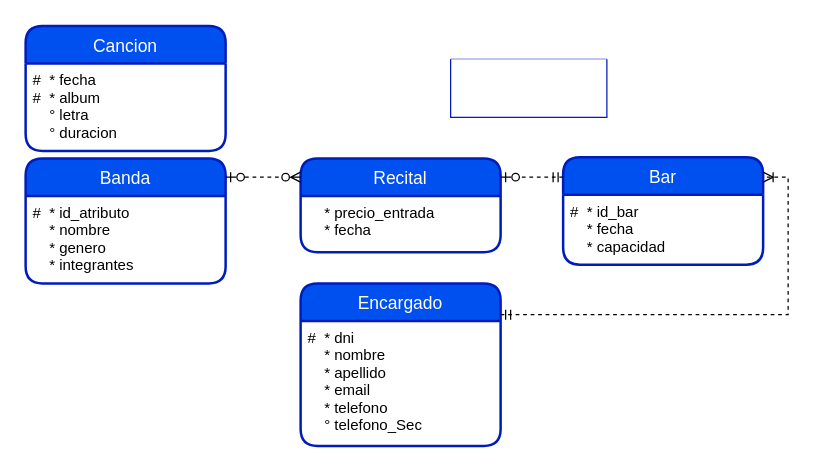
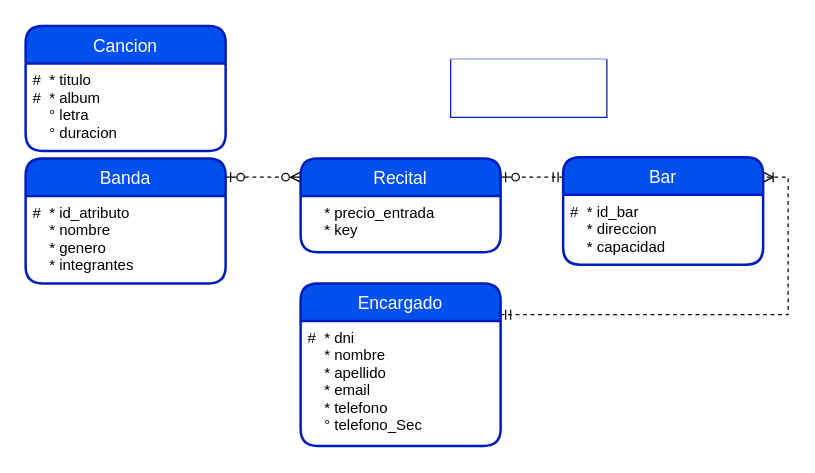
node "# * fecha # * album ° letra ° duracion": label "# * fecha # * album ° letra ° duracion" -> "# * titulo # * album ° letra ° duracion"
node "# * id_bar * fecha * capacidad": label "# * id_bar * fecha * capacidad" -> "# * id_bar * direccion * capacidad"
node "* precio_entrada * fecha": label "* precio_entrada * fecha" -> "* precio_entrada * key"
